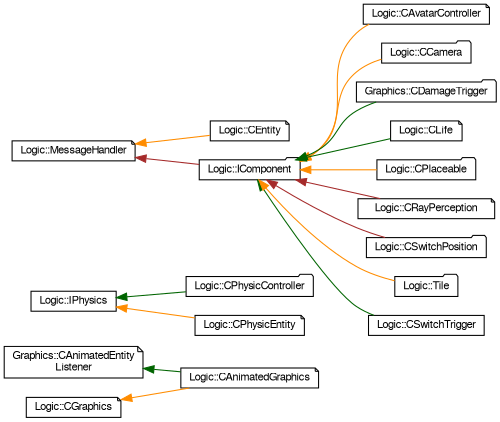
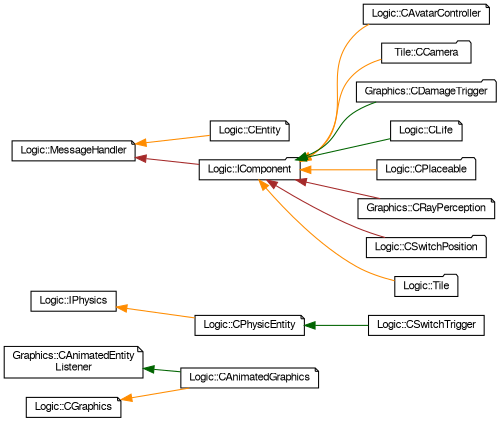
node "Logic::CCamera": label "Logic::CCamera" -> "Tile::CCamera"
node "Logic::CRayPerception": label "Logic::CRayPerception" -> "Graphics::CRayPerception"
edge "Logic::CSwitchTrigger" -> "Logic::IComponent": now "Logic::CSwitchTrigger" -> "Logic::CPhysicEntity"
node "Logic::CPhysicController": removed
